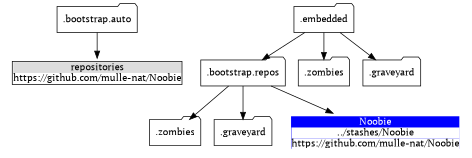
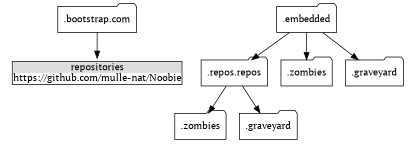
node ".bootstrap.auto": label ".bootstrap.auto" -> ".bootstrap.com"
node ".bootstrap.repos": label ".bootstrap.repos" -> ".repos.repos"
node "Noobie": removed
